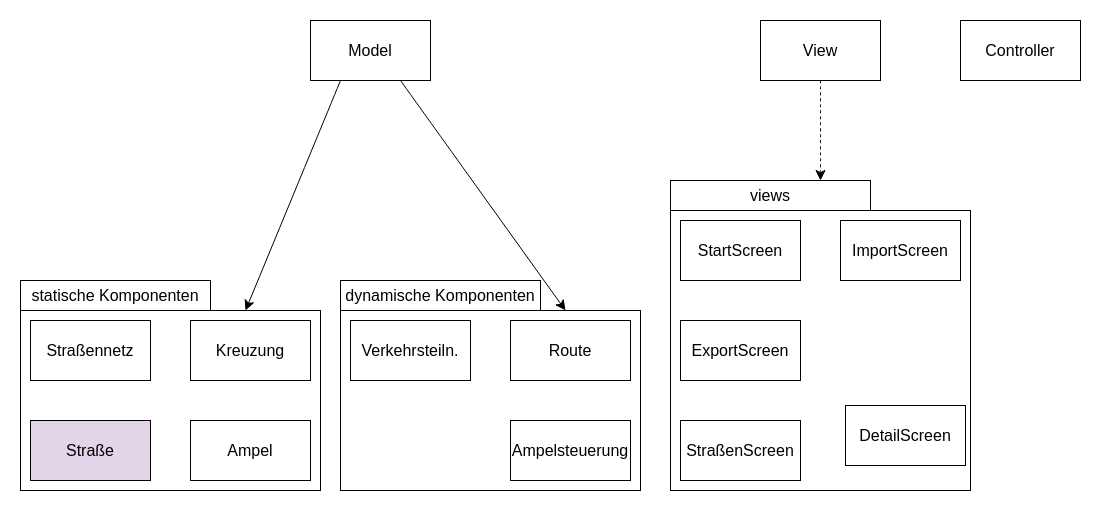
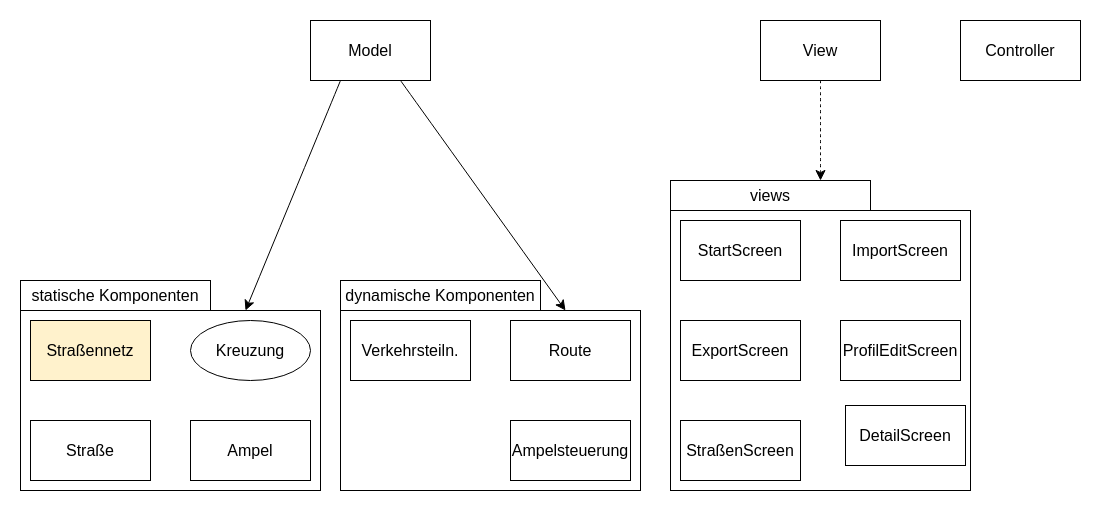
node "Straßennetz": fillcolor #ffffff -> #fff2cc
node "Kreuzung": shape rectangle -> ellipse
node "ProfilEditScreen": added
node "Straße": fillcolor #e1d5e7 -> #ffffff
